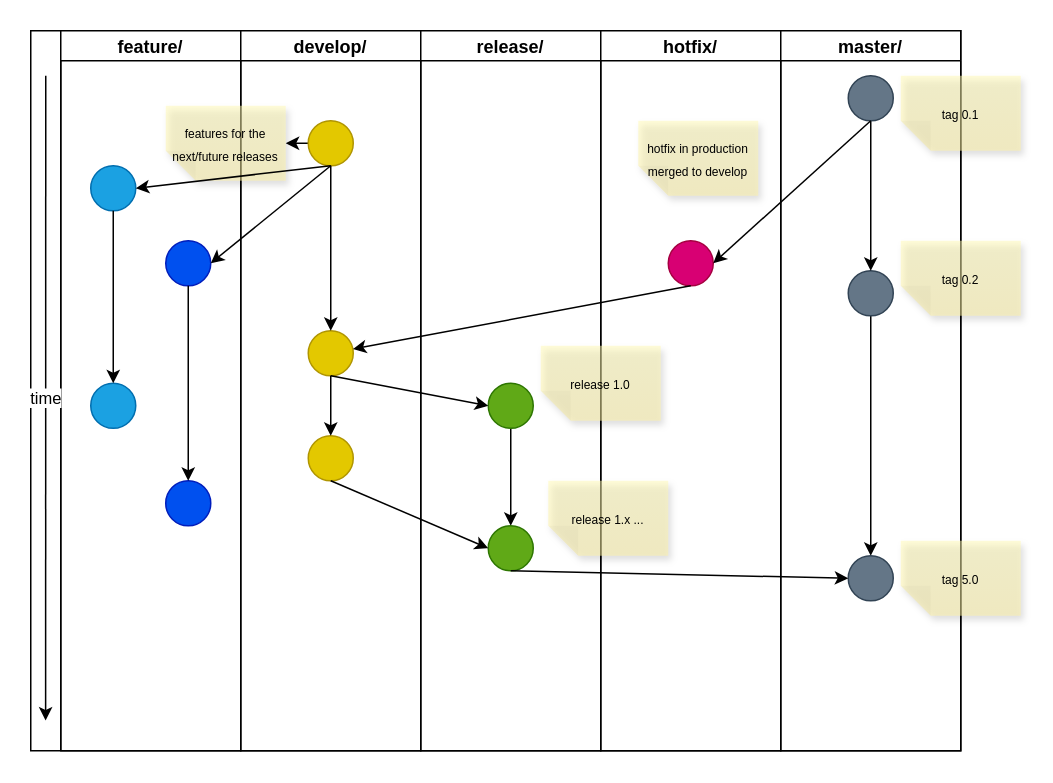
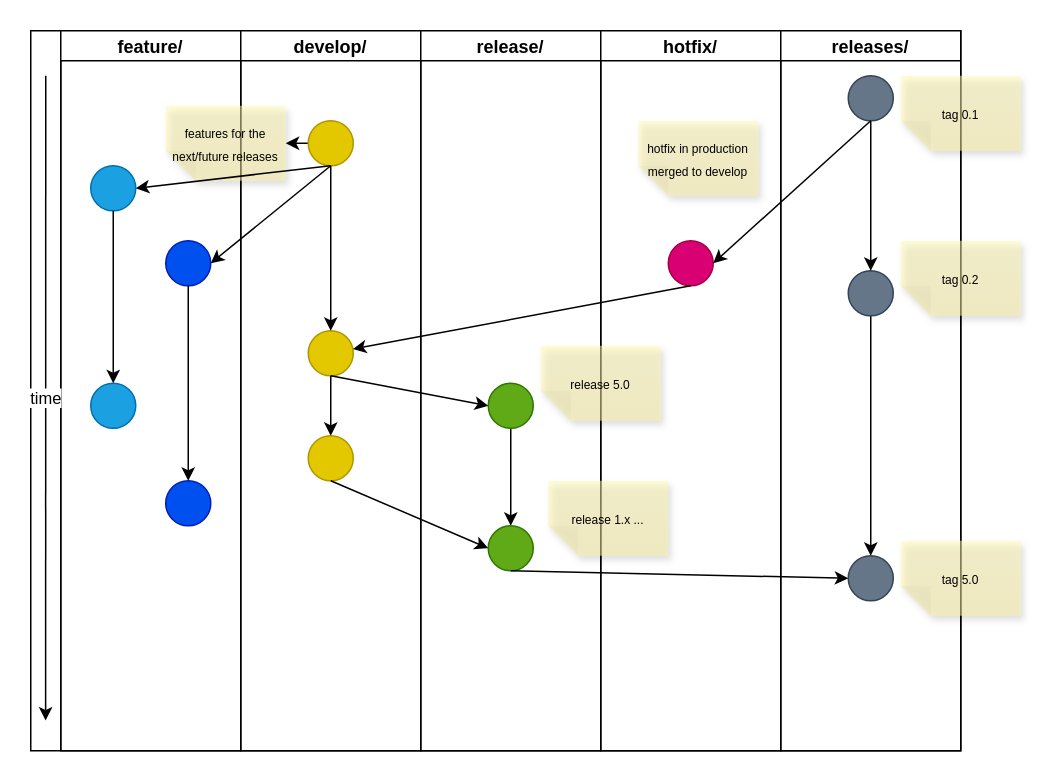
node "master/": label "master/" -> "releases/"
node "release 1.0": label "release 1.0" -> "release 5.0"
